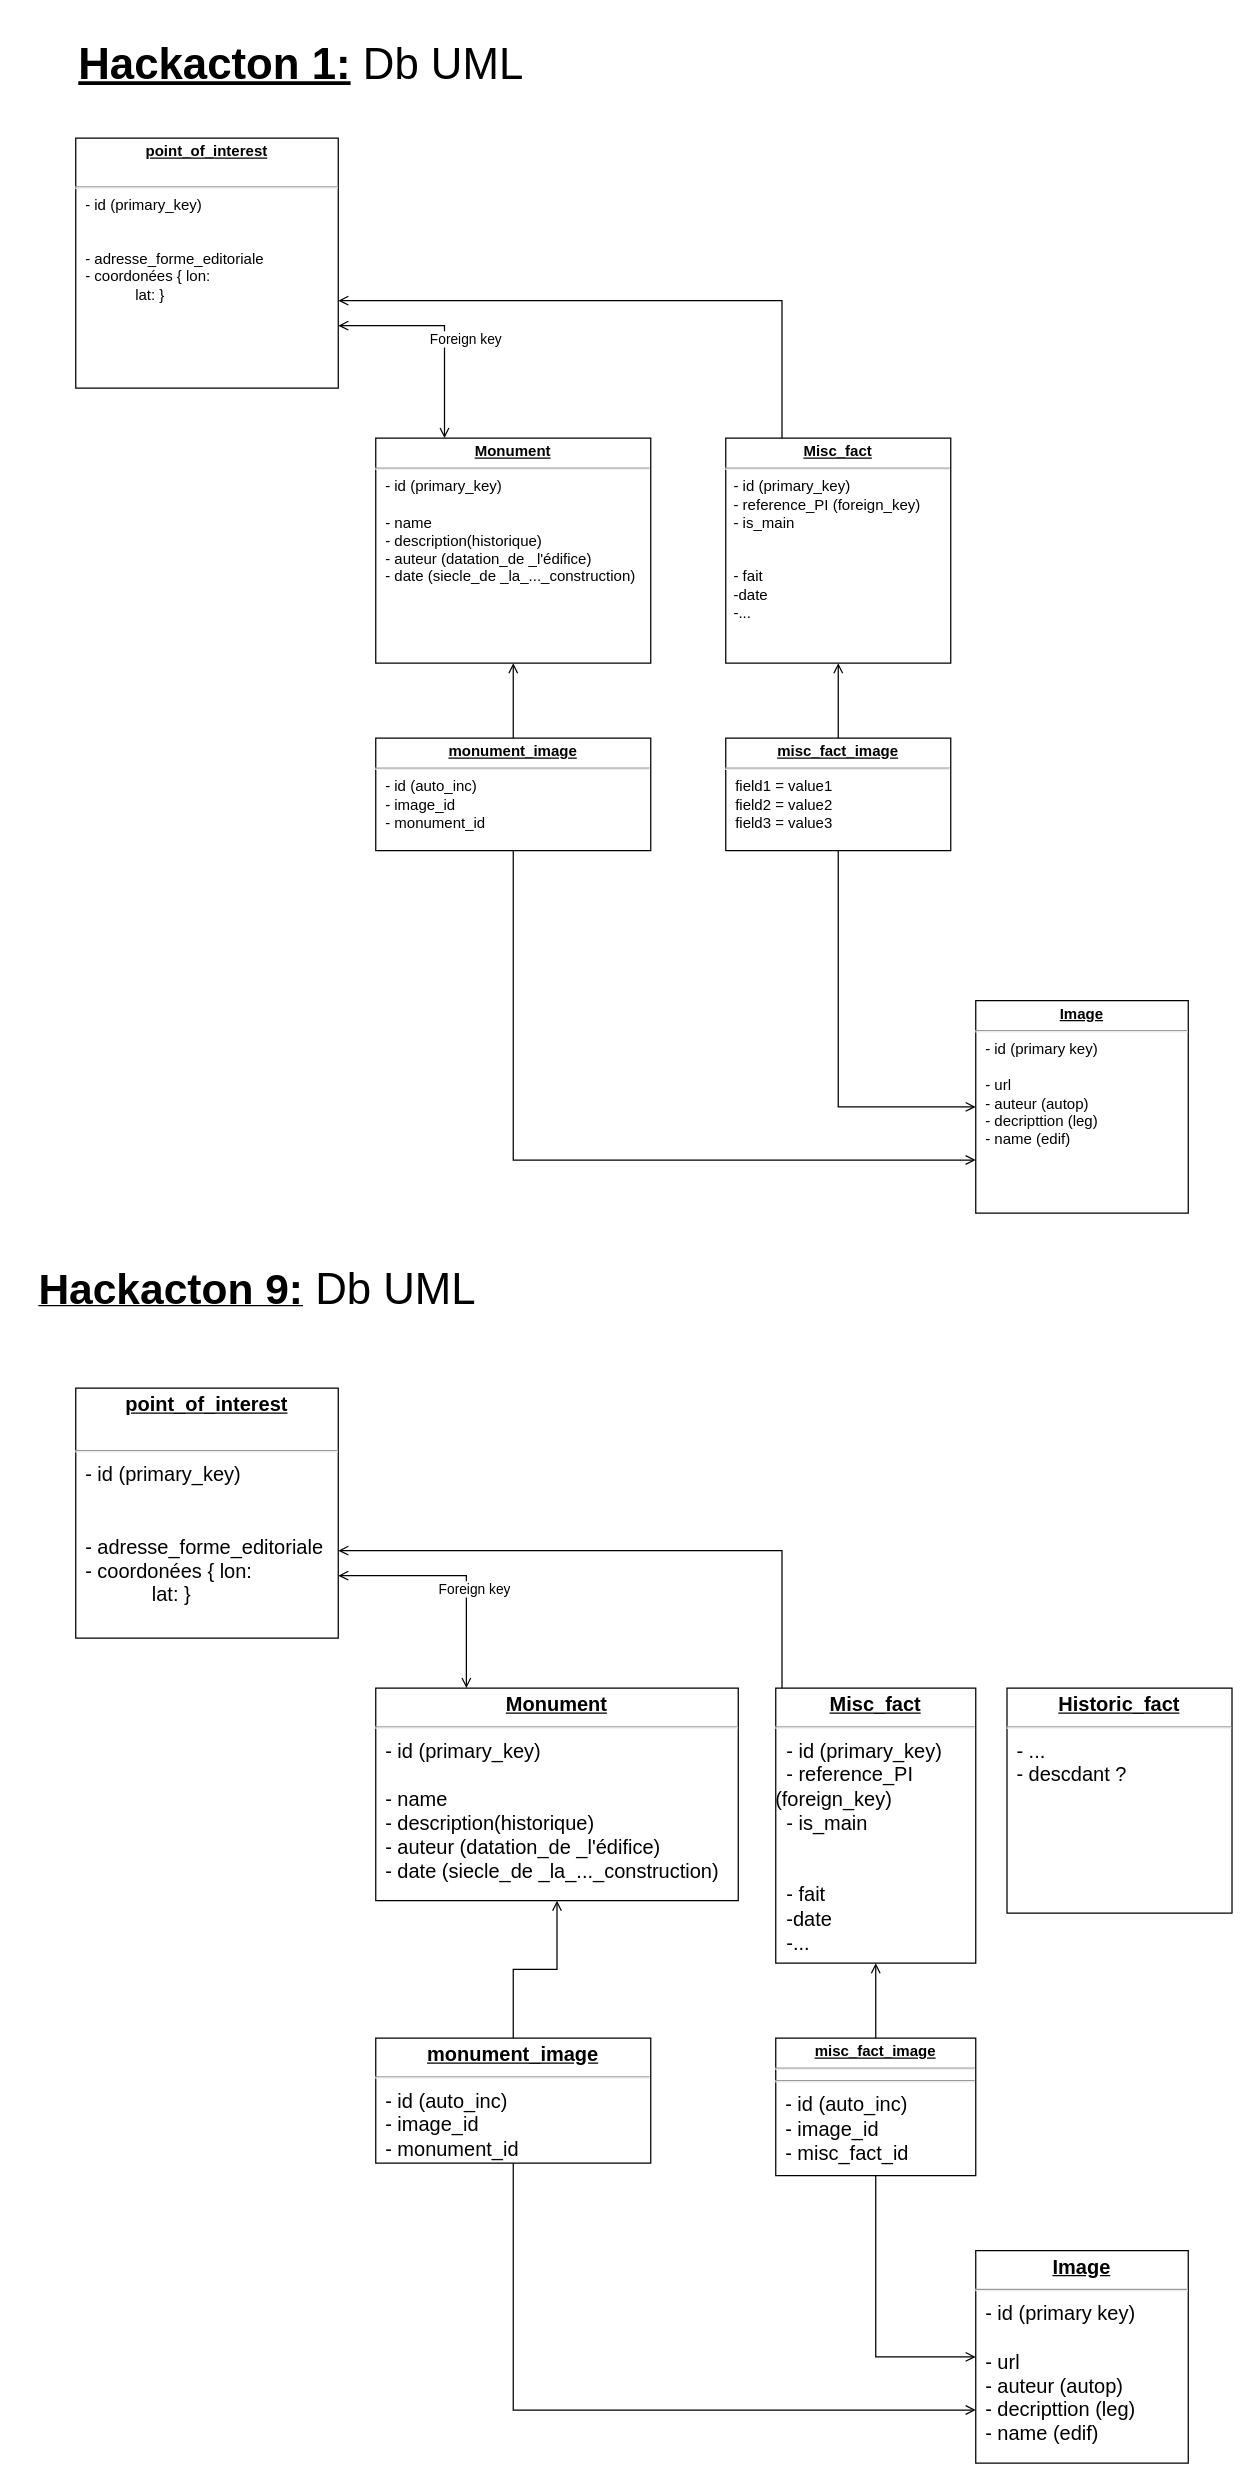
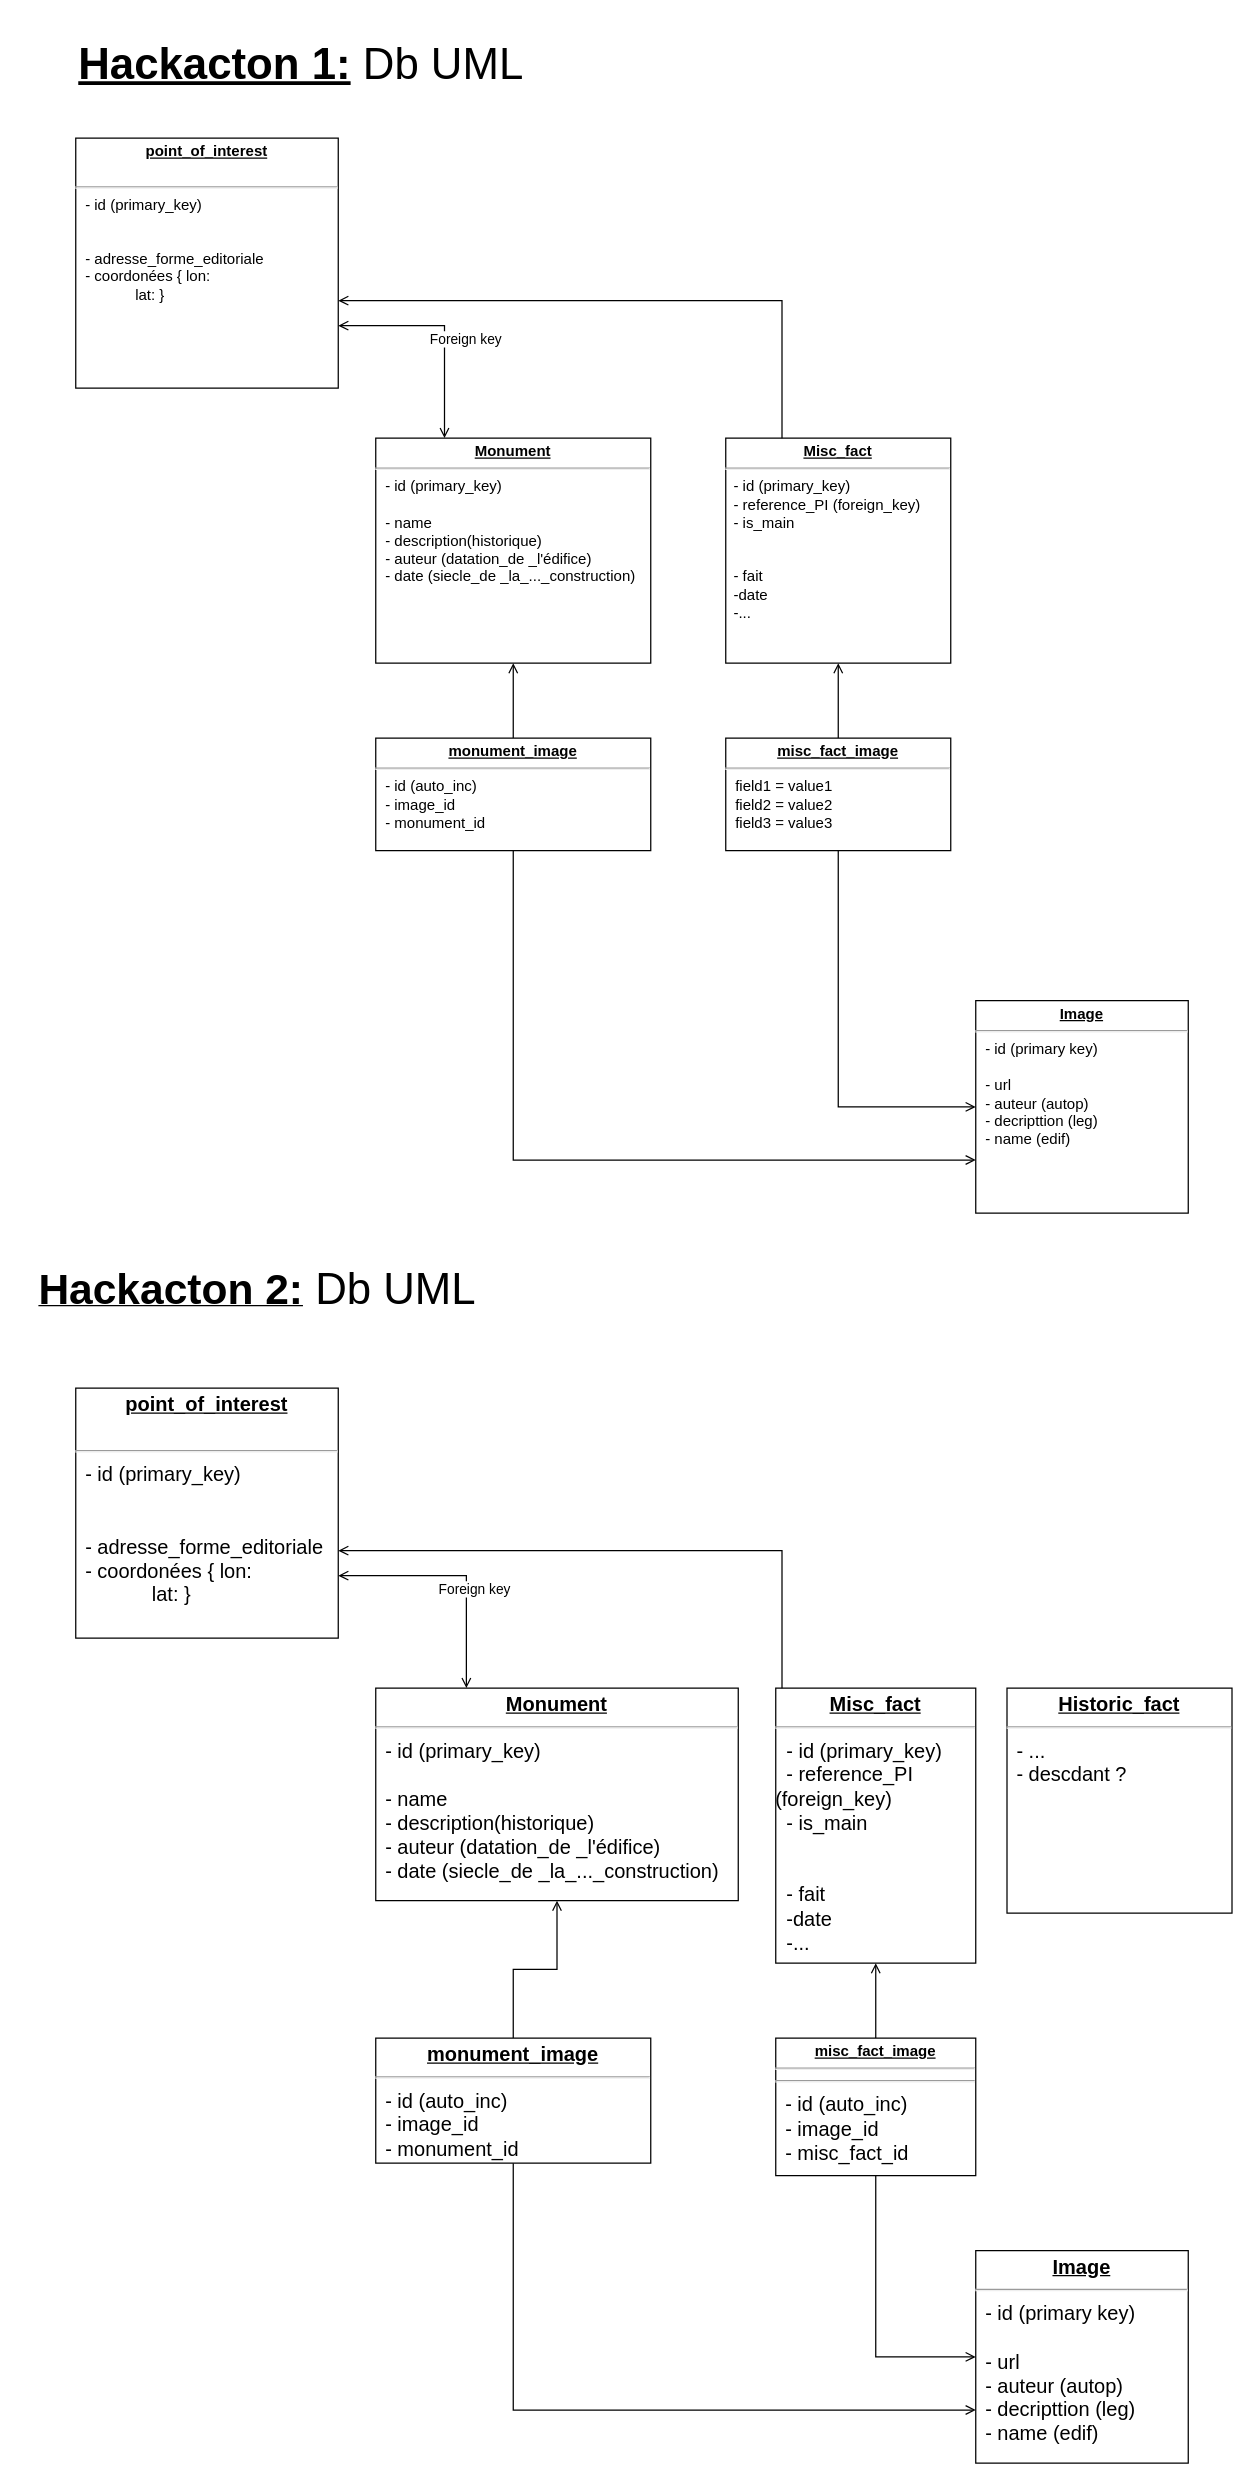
node "Hackacton 9: Db UML": label "Hackacton 9: Db UML" -> "Hackacton 2: Db UML"
